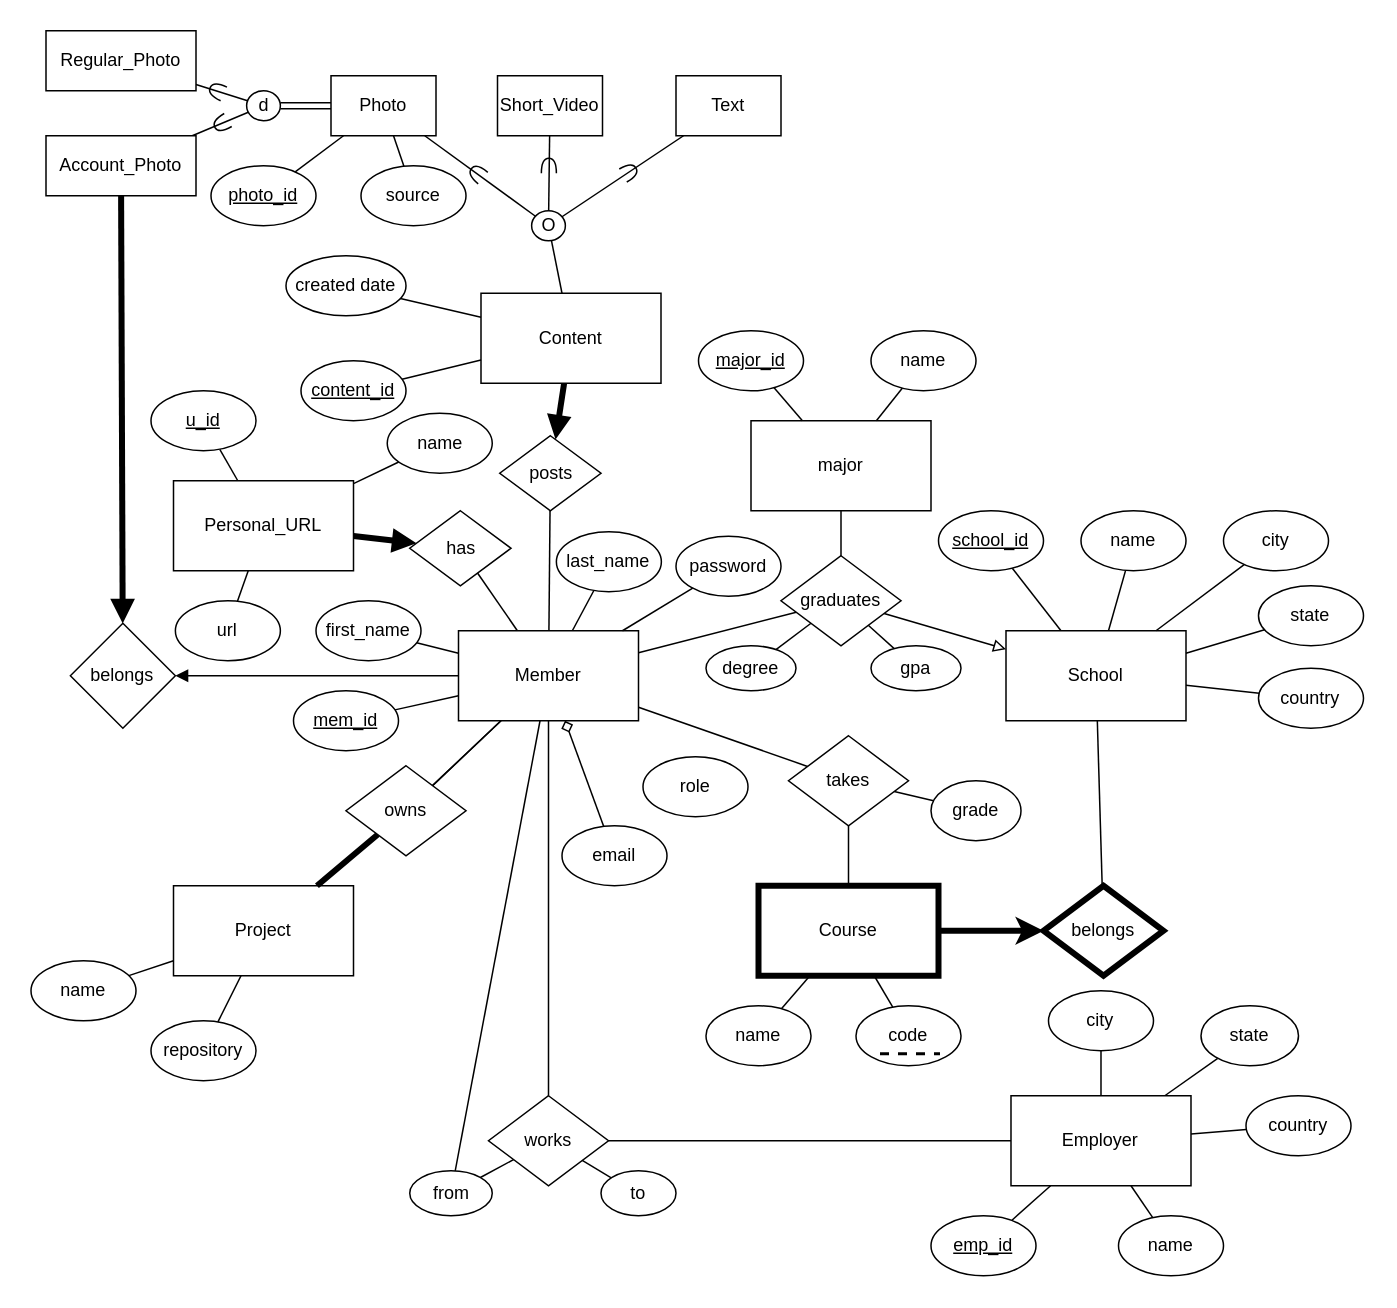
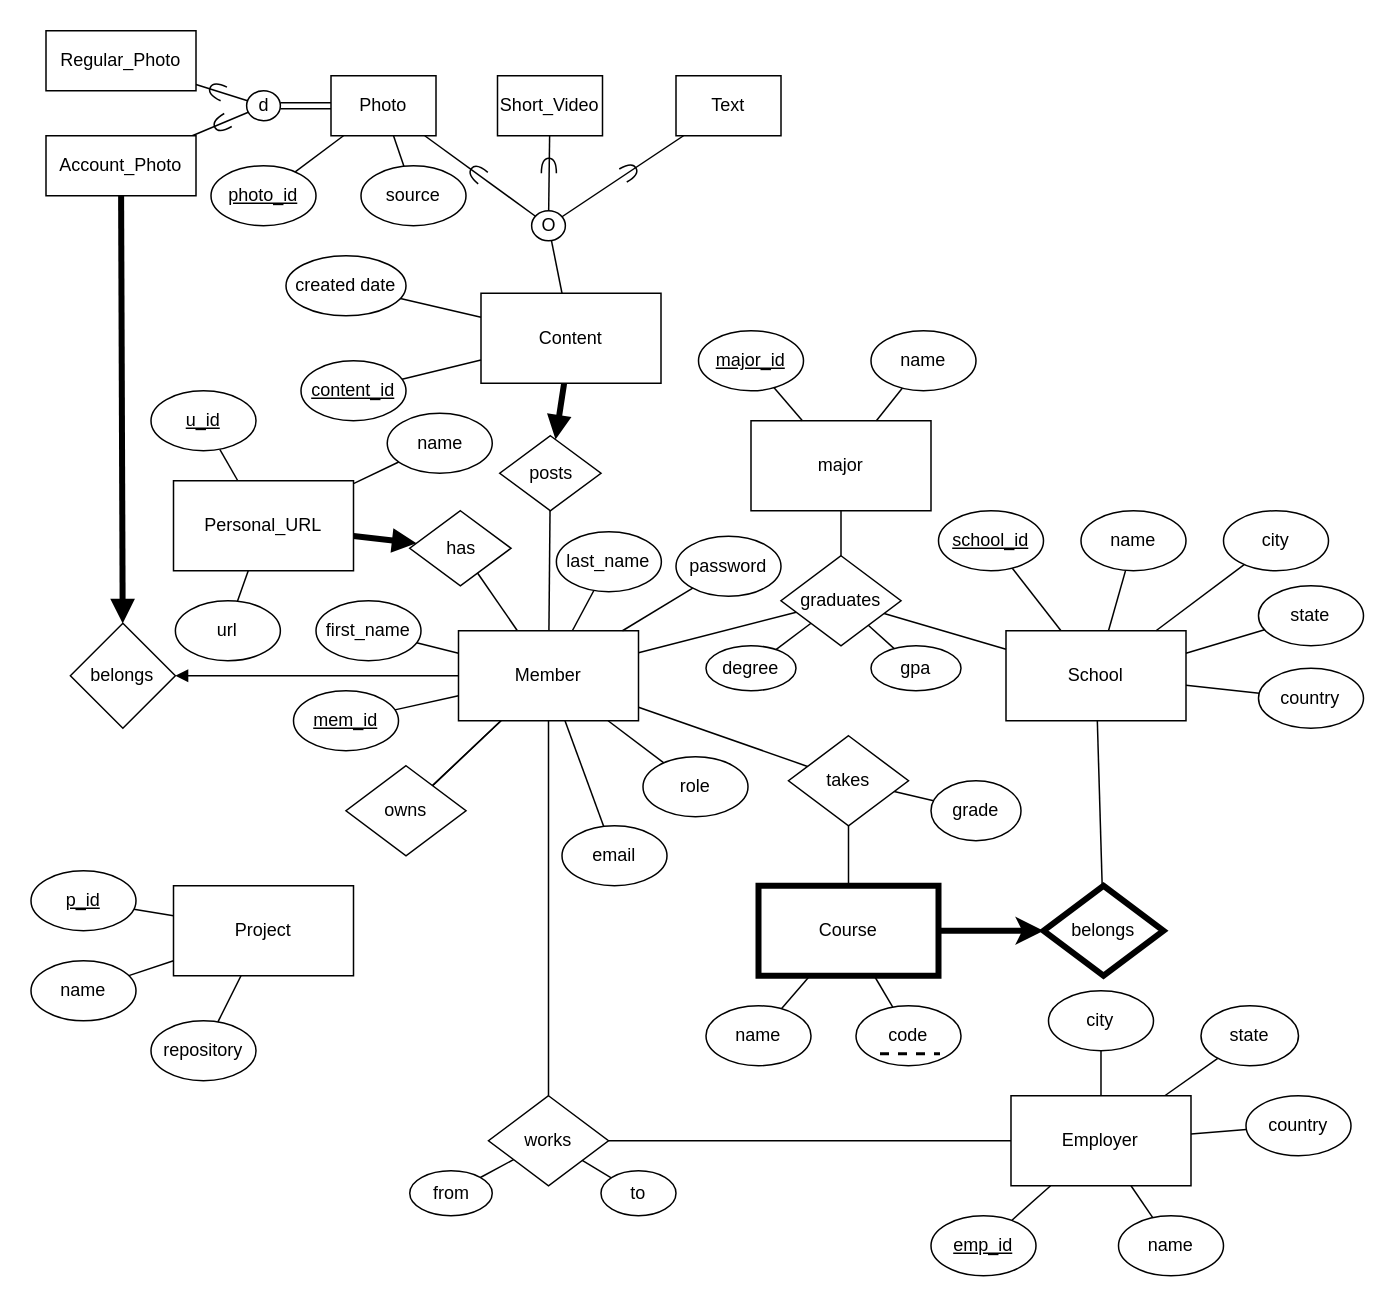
edge "graduates" -> "School": arrowhead block -> none
edge "email" -> "Member": arrowhead diamond -> none
edge "owns" -- "Project": removed
node "p_id": added
edge "p_id" -- "Project": added
edge "Member" -- "from": now "Member" -- "role"
